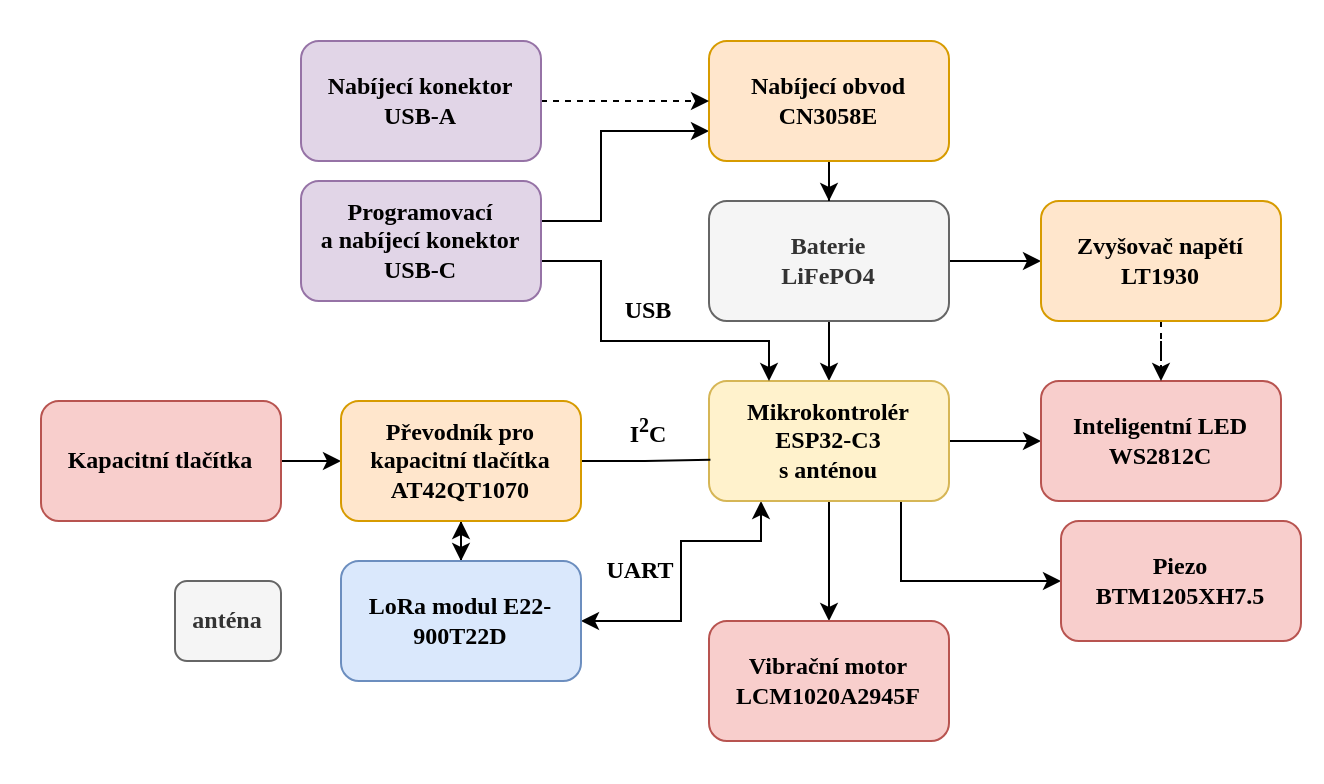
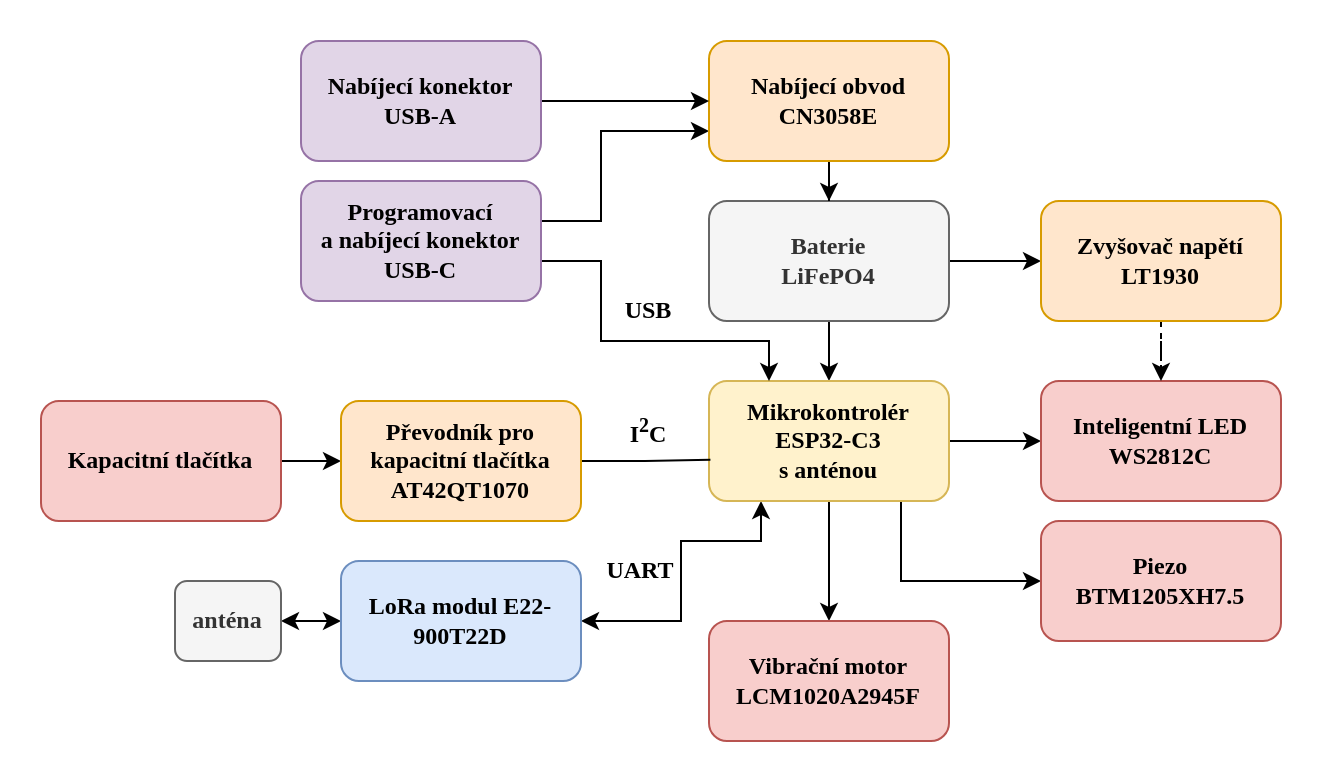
edge "Nabíjecí konektor USB-A" -> "Nabíjecí obvod CN3058E": style dashed -> solid
edge "Převodník pro kapacitní tlačítka AT42QT1070" -- "LoRa modul E22-900T22D": now "anténa" -- "LoRa modul E22-900T22D"
node "Piezo BTM1205XH7.5": moved (1181, 581) -> (1161, 581)
